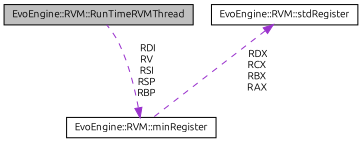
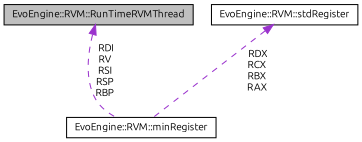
edge "EvoEngine::RVM::RunTimeRVMThread" -> "EvoEngine::RVM::minRegister": reversed
